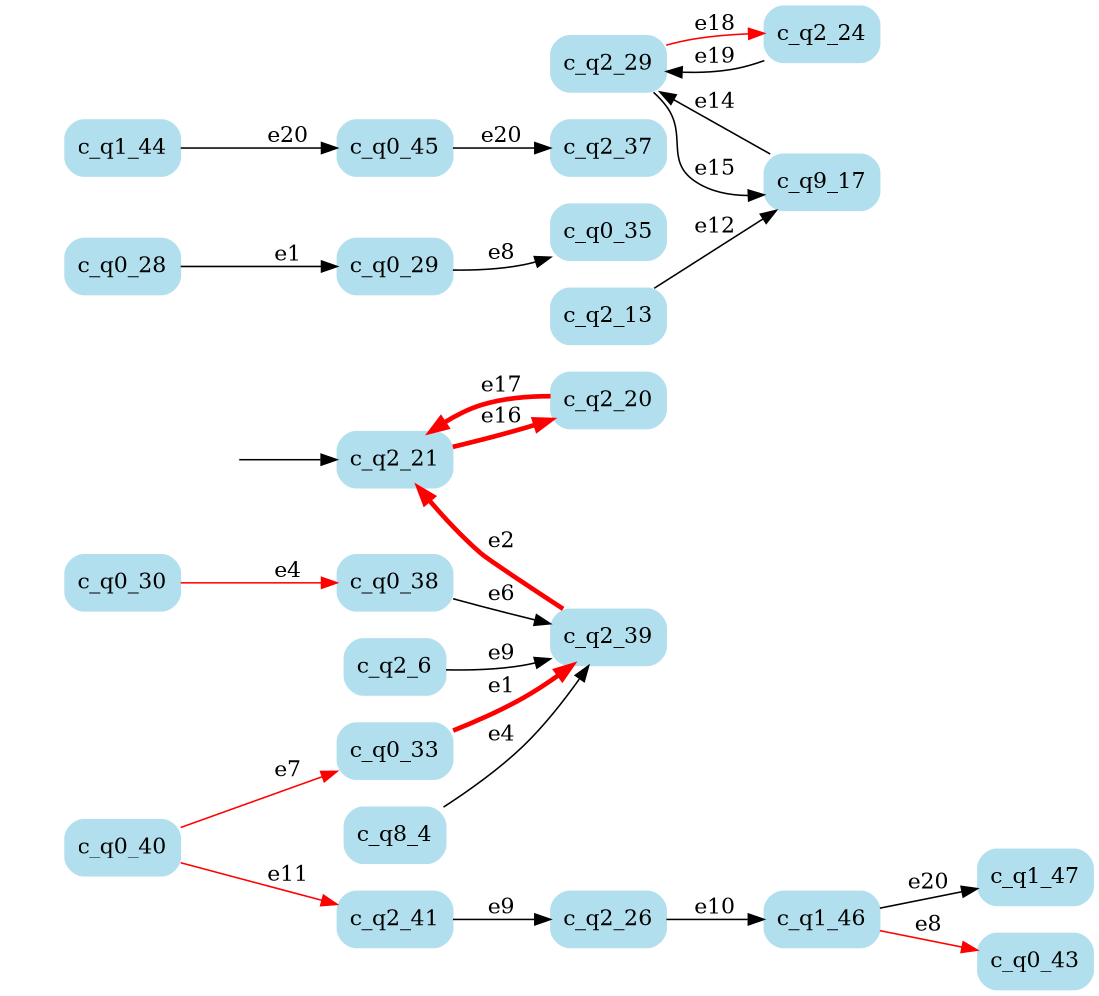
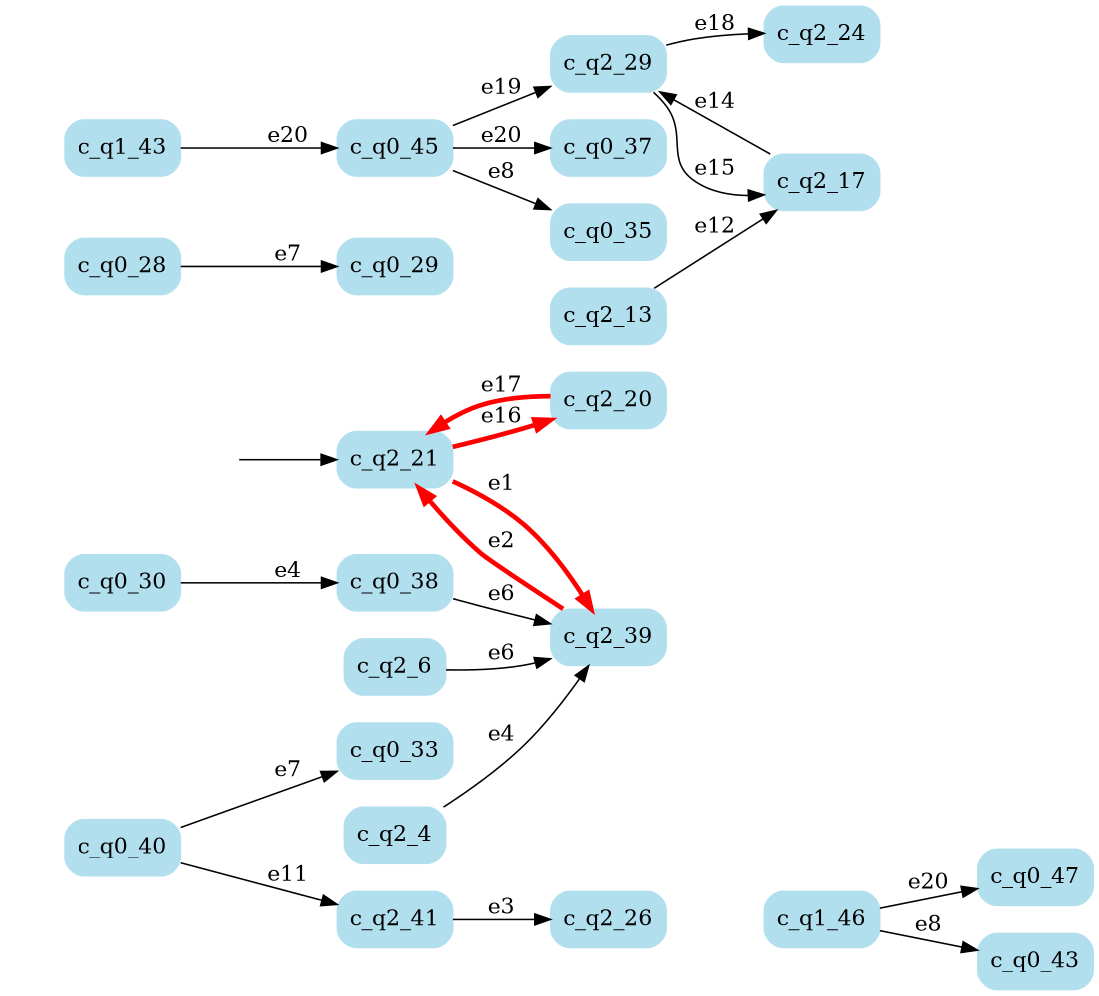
edge "c_q2_29" -> "c_q2_24": color red -> black
edge "c_q2_24" -> "c_q2_29": now "c_q0_45" -> "c_q2_29"
node "c_q1_44": label "c_q1_44" -> "c_q1_43"
node "c_q2_37": label "c_q2_37" -> "c_q0_37"
node "c_q9_17": label "c_q9_17" -> "c_q2_17"
edge "c_q0_28" -> "c_q0_29": label "e1" -> "e7"
edge "c_q0_29" -> "c_q0_35": now "c_q0_45" -> "c_q0_35"
edge "c_q0_30" -> "c_q0_38": color red -> black
edge "c_q2_6" -> "c_q2_39": label "e9" -> "e6"
edge "c_q0_33" -> "c_q2_39": now "c_q2_21" -> "c_q2_39"
edge "c_q0_40" -> "c_q0_33": color red -> black
node "c_q8_4": label "c_q8_4" -> "c_q2_4"
node "c_q1_47": label "c_q1_47" -> "c_q0_47"
edge "c_q0_40" -> "c_q2_41": color red -> black
edge "c_q2_41" -> "c_q2_26": label "e9" -> "e3"
edge "c_q2_26" -> "c_q1_46": removed, label "e10"
edge "c_q1_46" -> "c_q0_43": color red -> black
